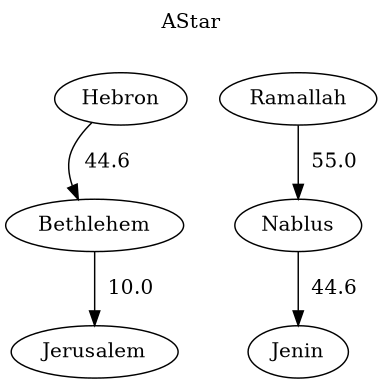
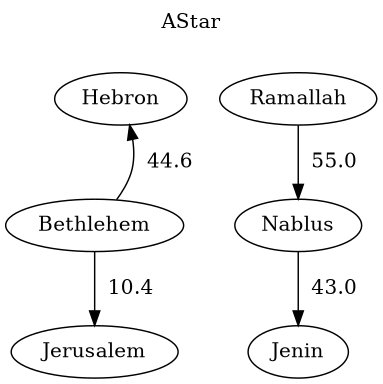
edge "Hebron" -> "Bethlehem": reversed
edge "Bethlehem" -> "Jerusalem": label "  10.0" -> "  10.4"
edge "Nablus" -> "Jenin": label "  44.6" -> "  43.0"
